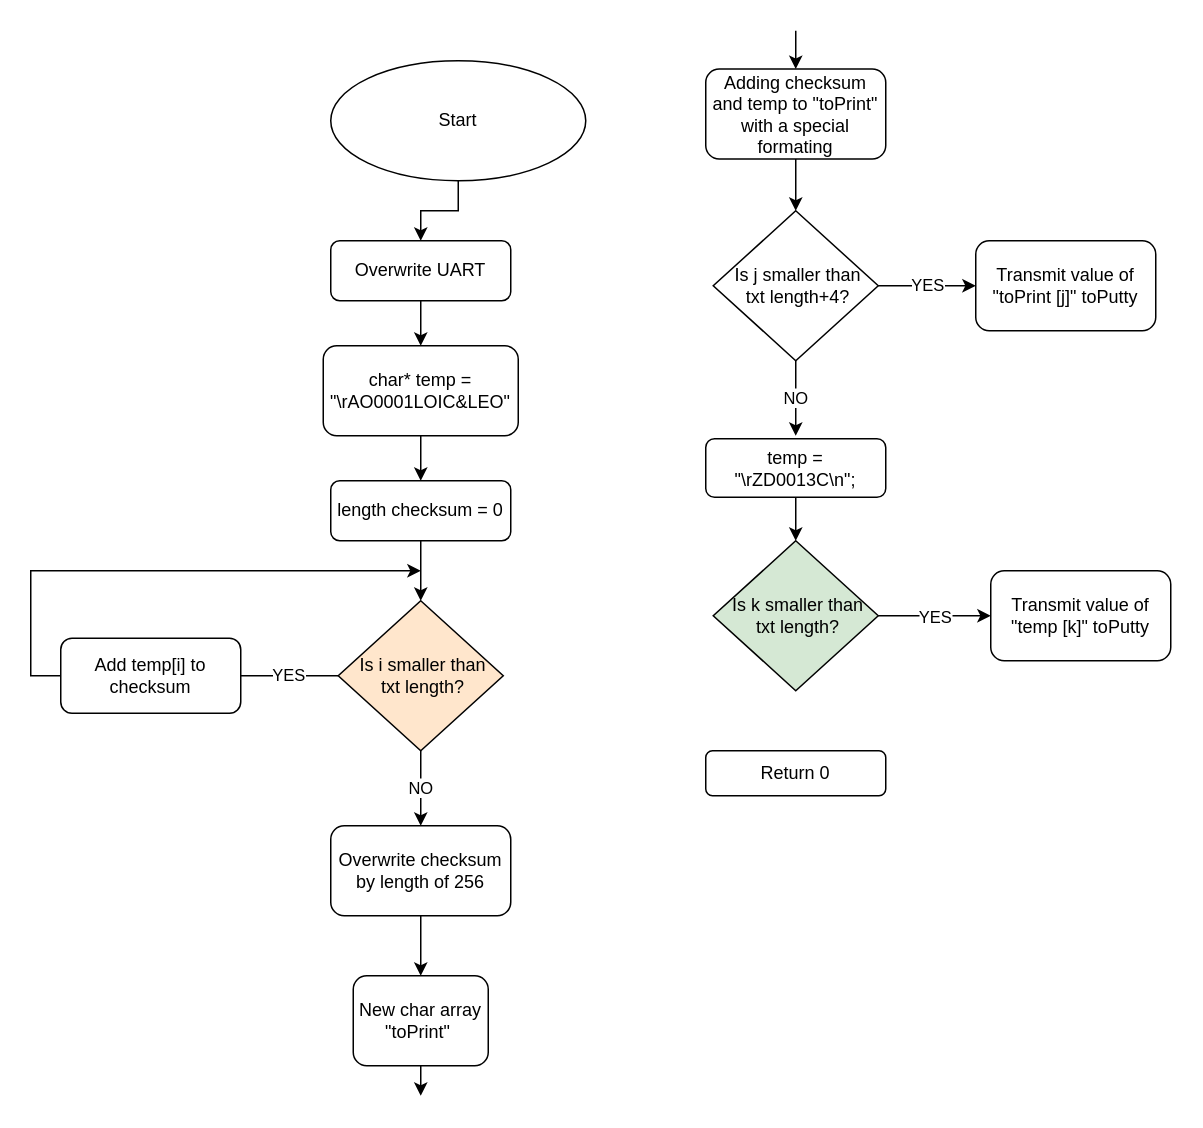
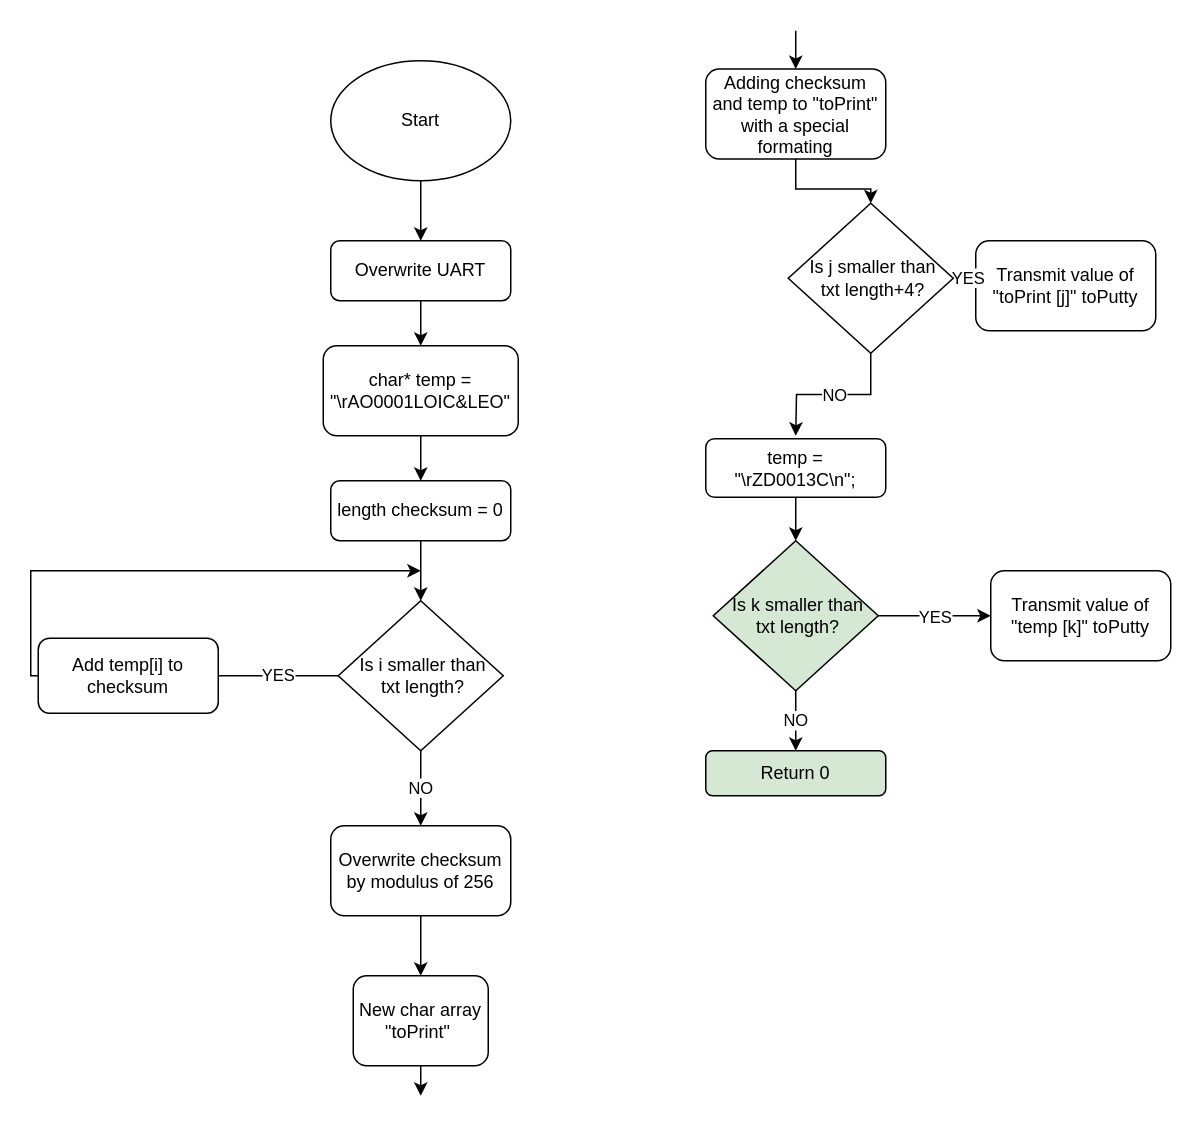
node "Start": size 255x120 -> 180x120
node "Is j smaller than txt length+4?": moved (796, 286) -> (871, 278)
node "Add temp[i] to checksum": moved (151, 676) -> (128, 676)
node "Is i smaller than txt length?": fillcolor #ffe6cc -> #ffffff
edge "Is k smaller than txt length?" -> "Return 0": added, label "NO"
node "Return 0": fillcolor #ffffff -> #d5e8d4
node "Overwrite checksum by length of 256": label "Overwrite checksum by length of 256" -> "Overwrite checksum by modulus of 256"
